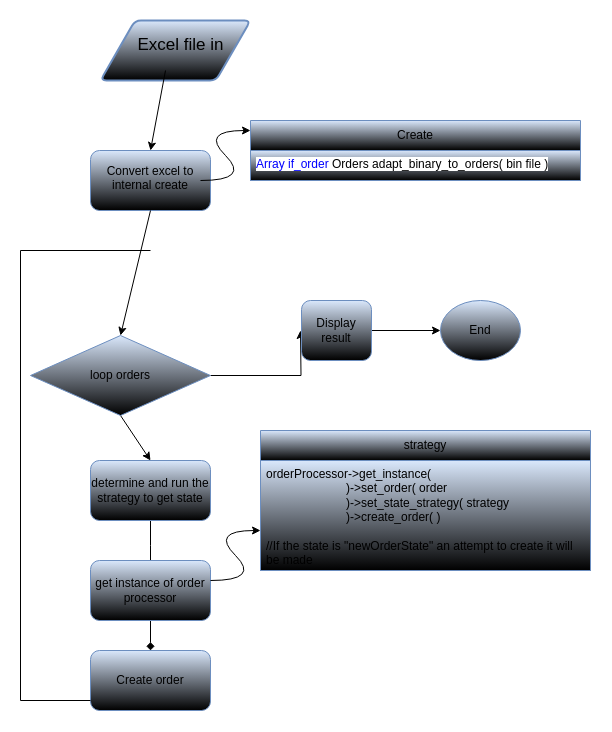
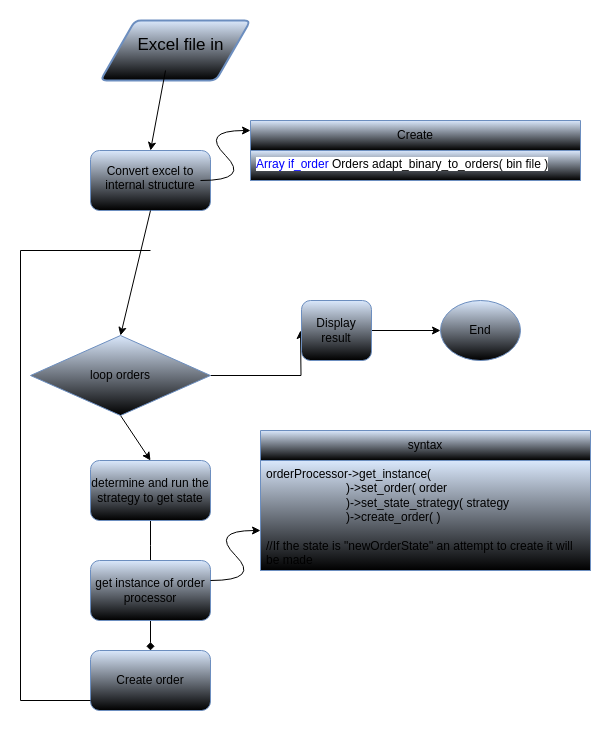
node "Convert excel to internal create": label "Convert excel to internal create" -> "Convert excel to internal structure"
node "strategy": label "strategy" -> "syntax"
